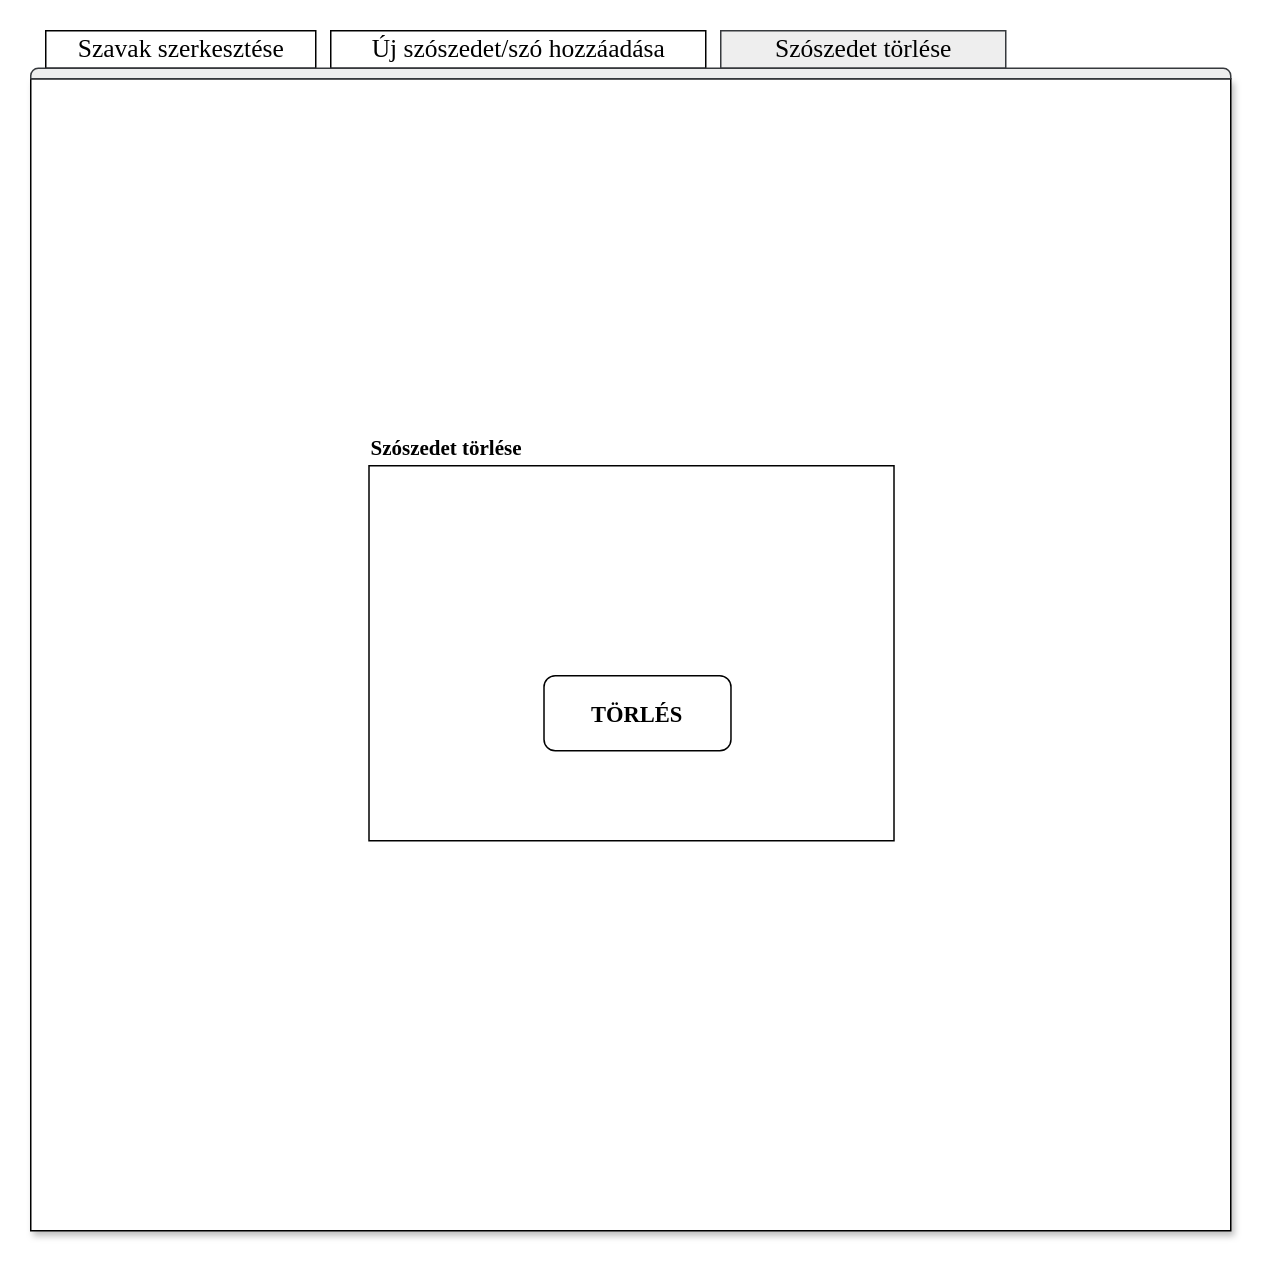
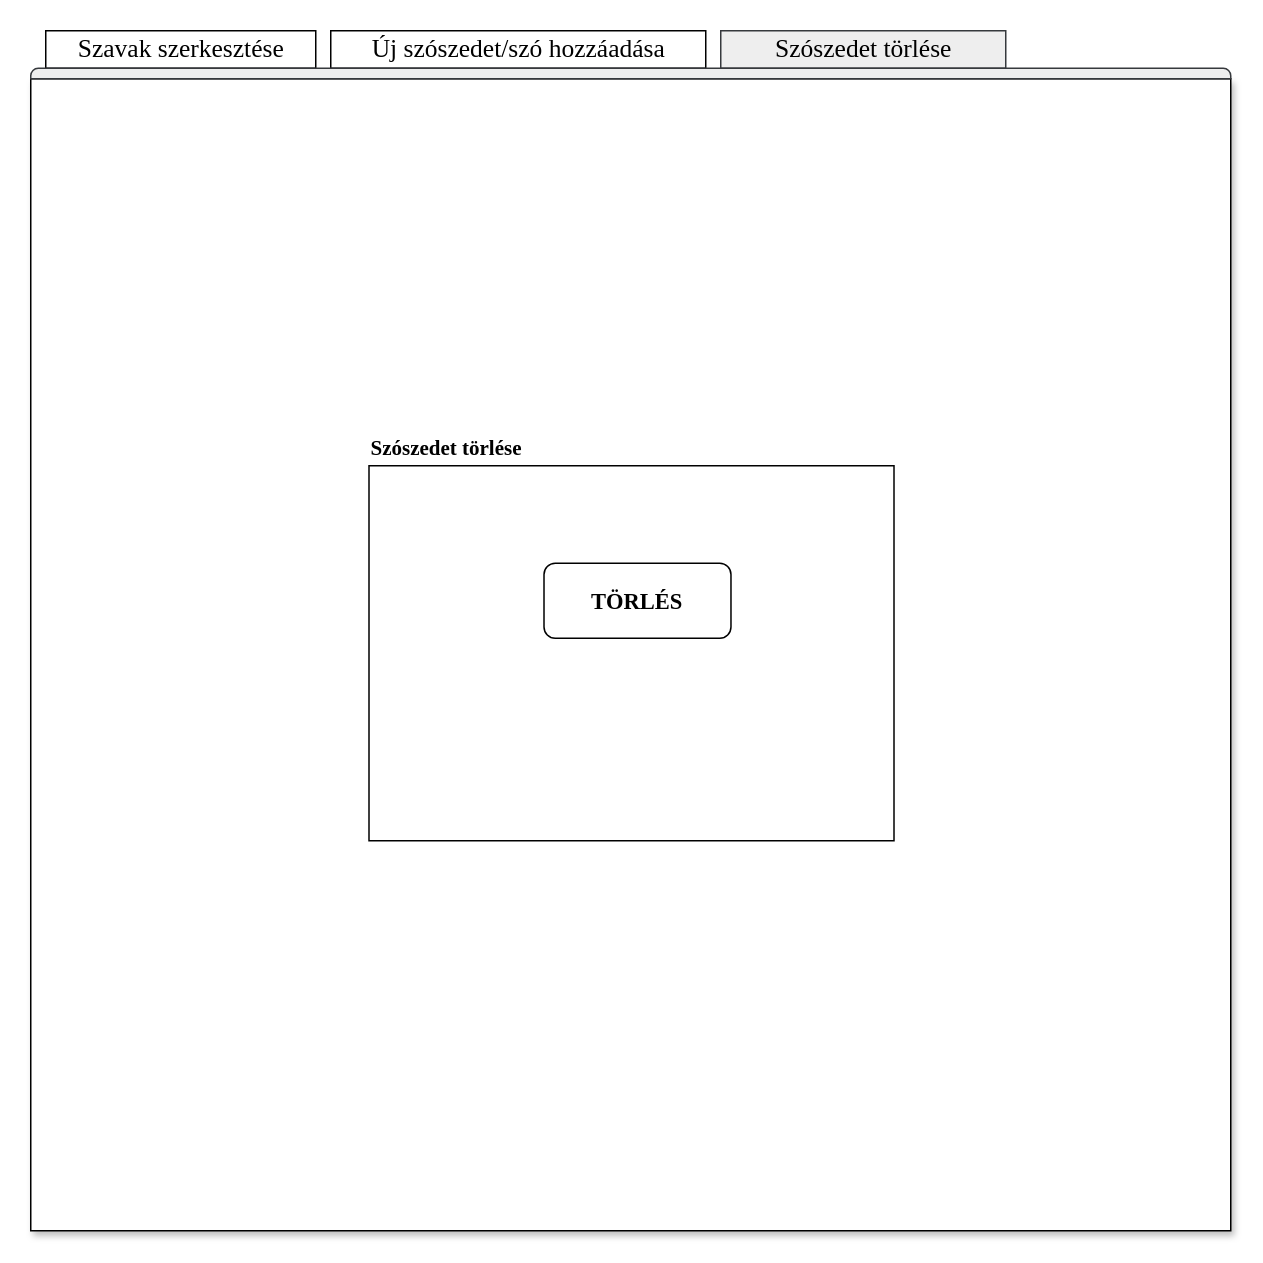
node "TÖRLÉS": moved (637, 713) -> (637, 601)
